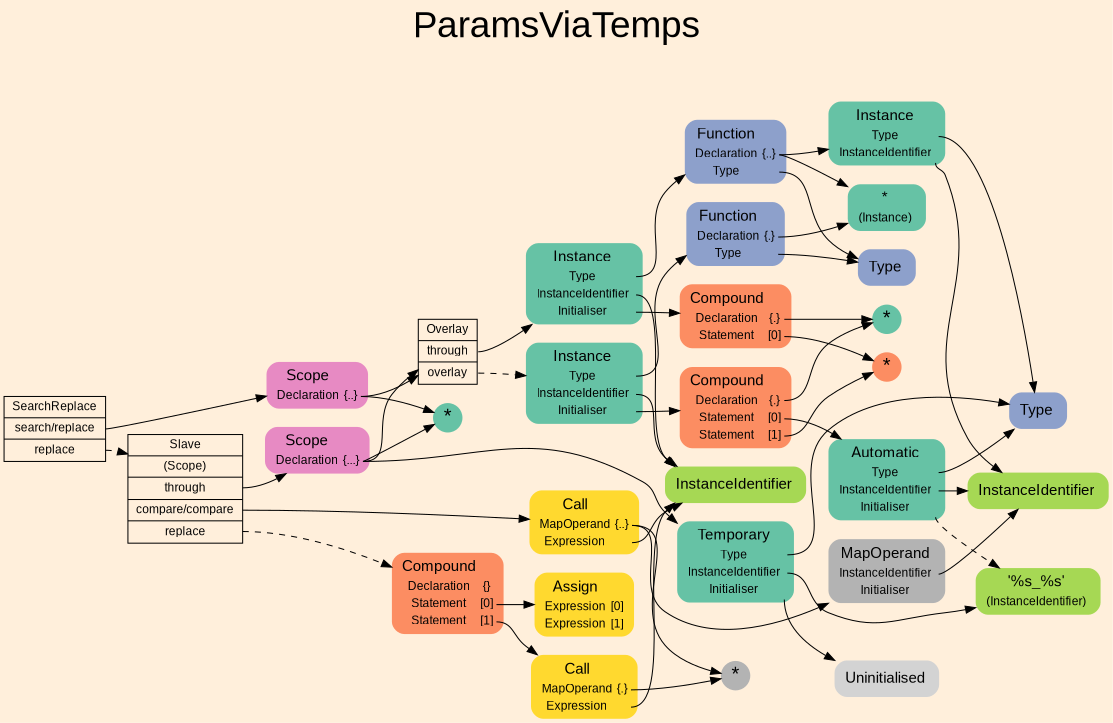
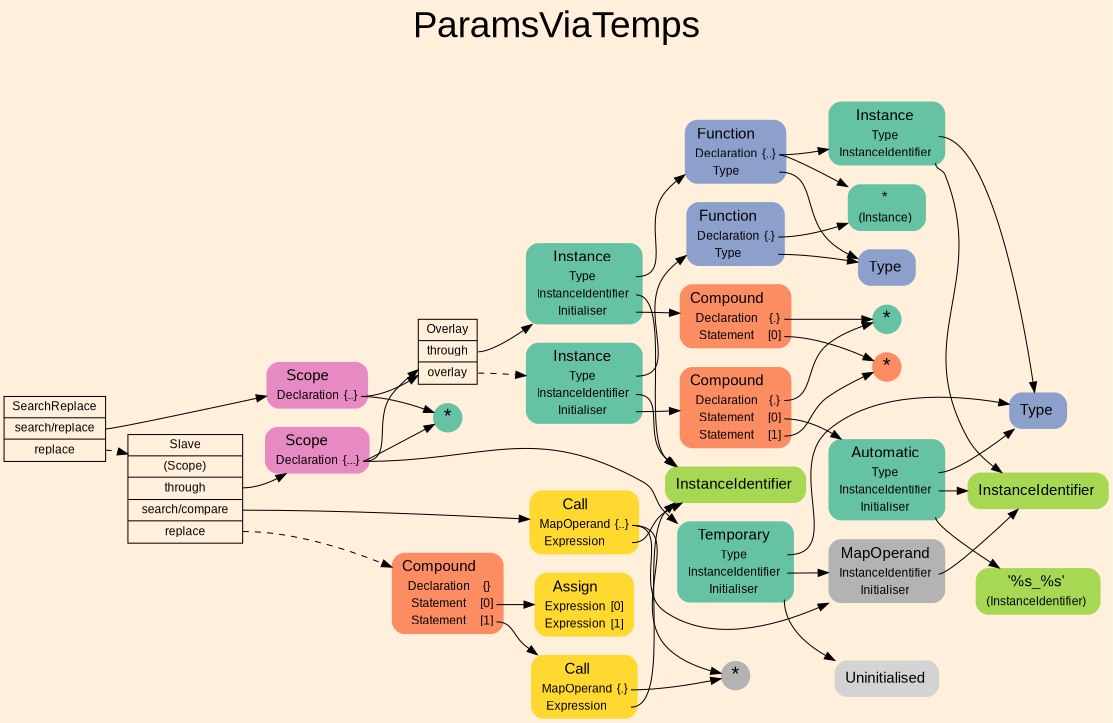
node "Slave": text "compare/compare" -> "search/compare"
edge "Automatic" -> "'%s_%s'": style dashed -> solid
edge "Temporary" -> "'%s_%s'": now "Temporary" -> "MapOperand"
